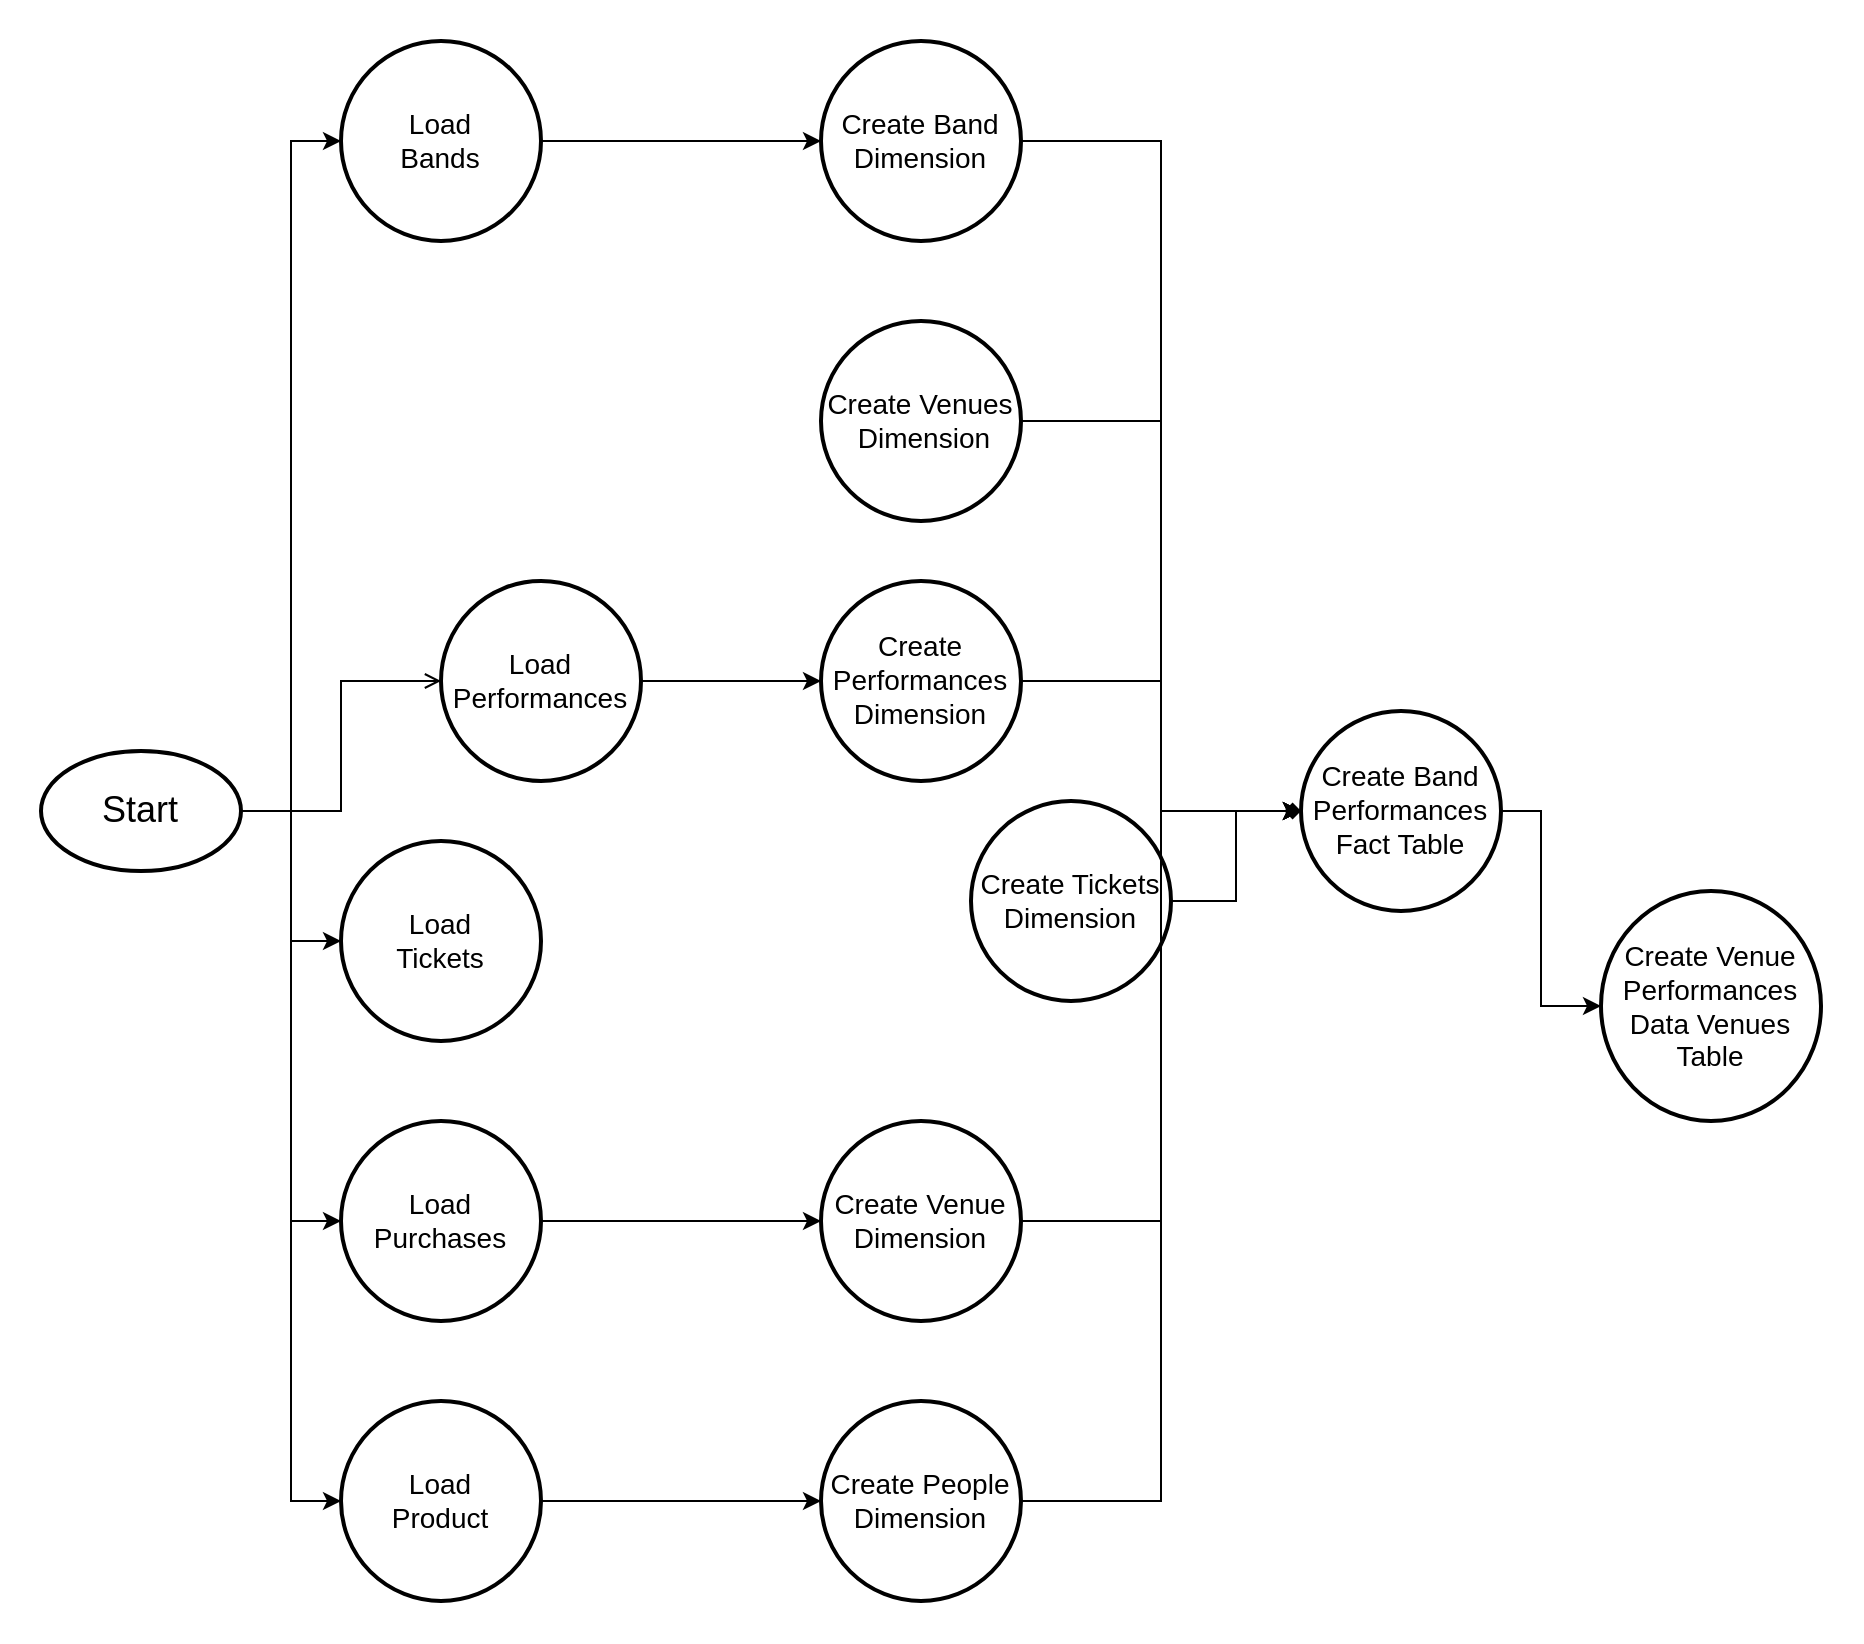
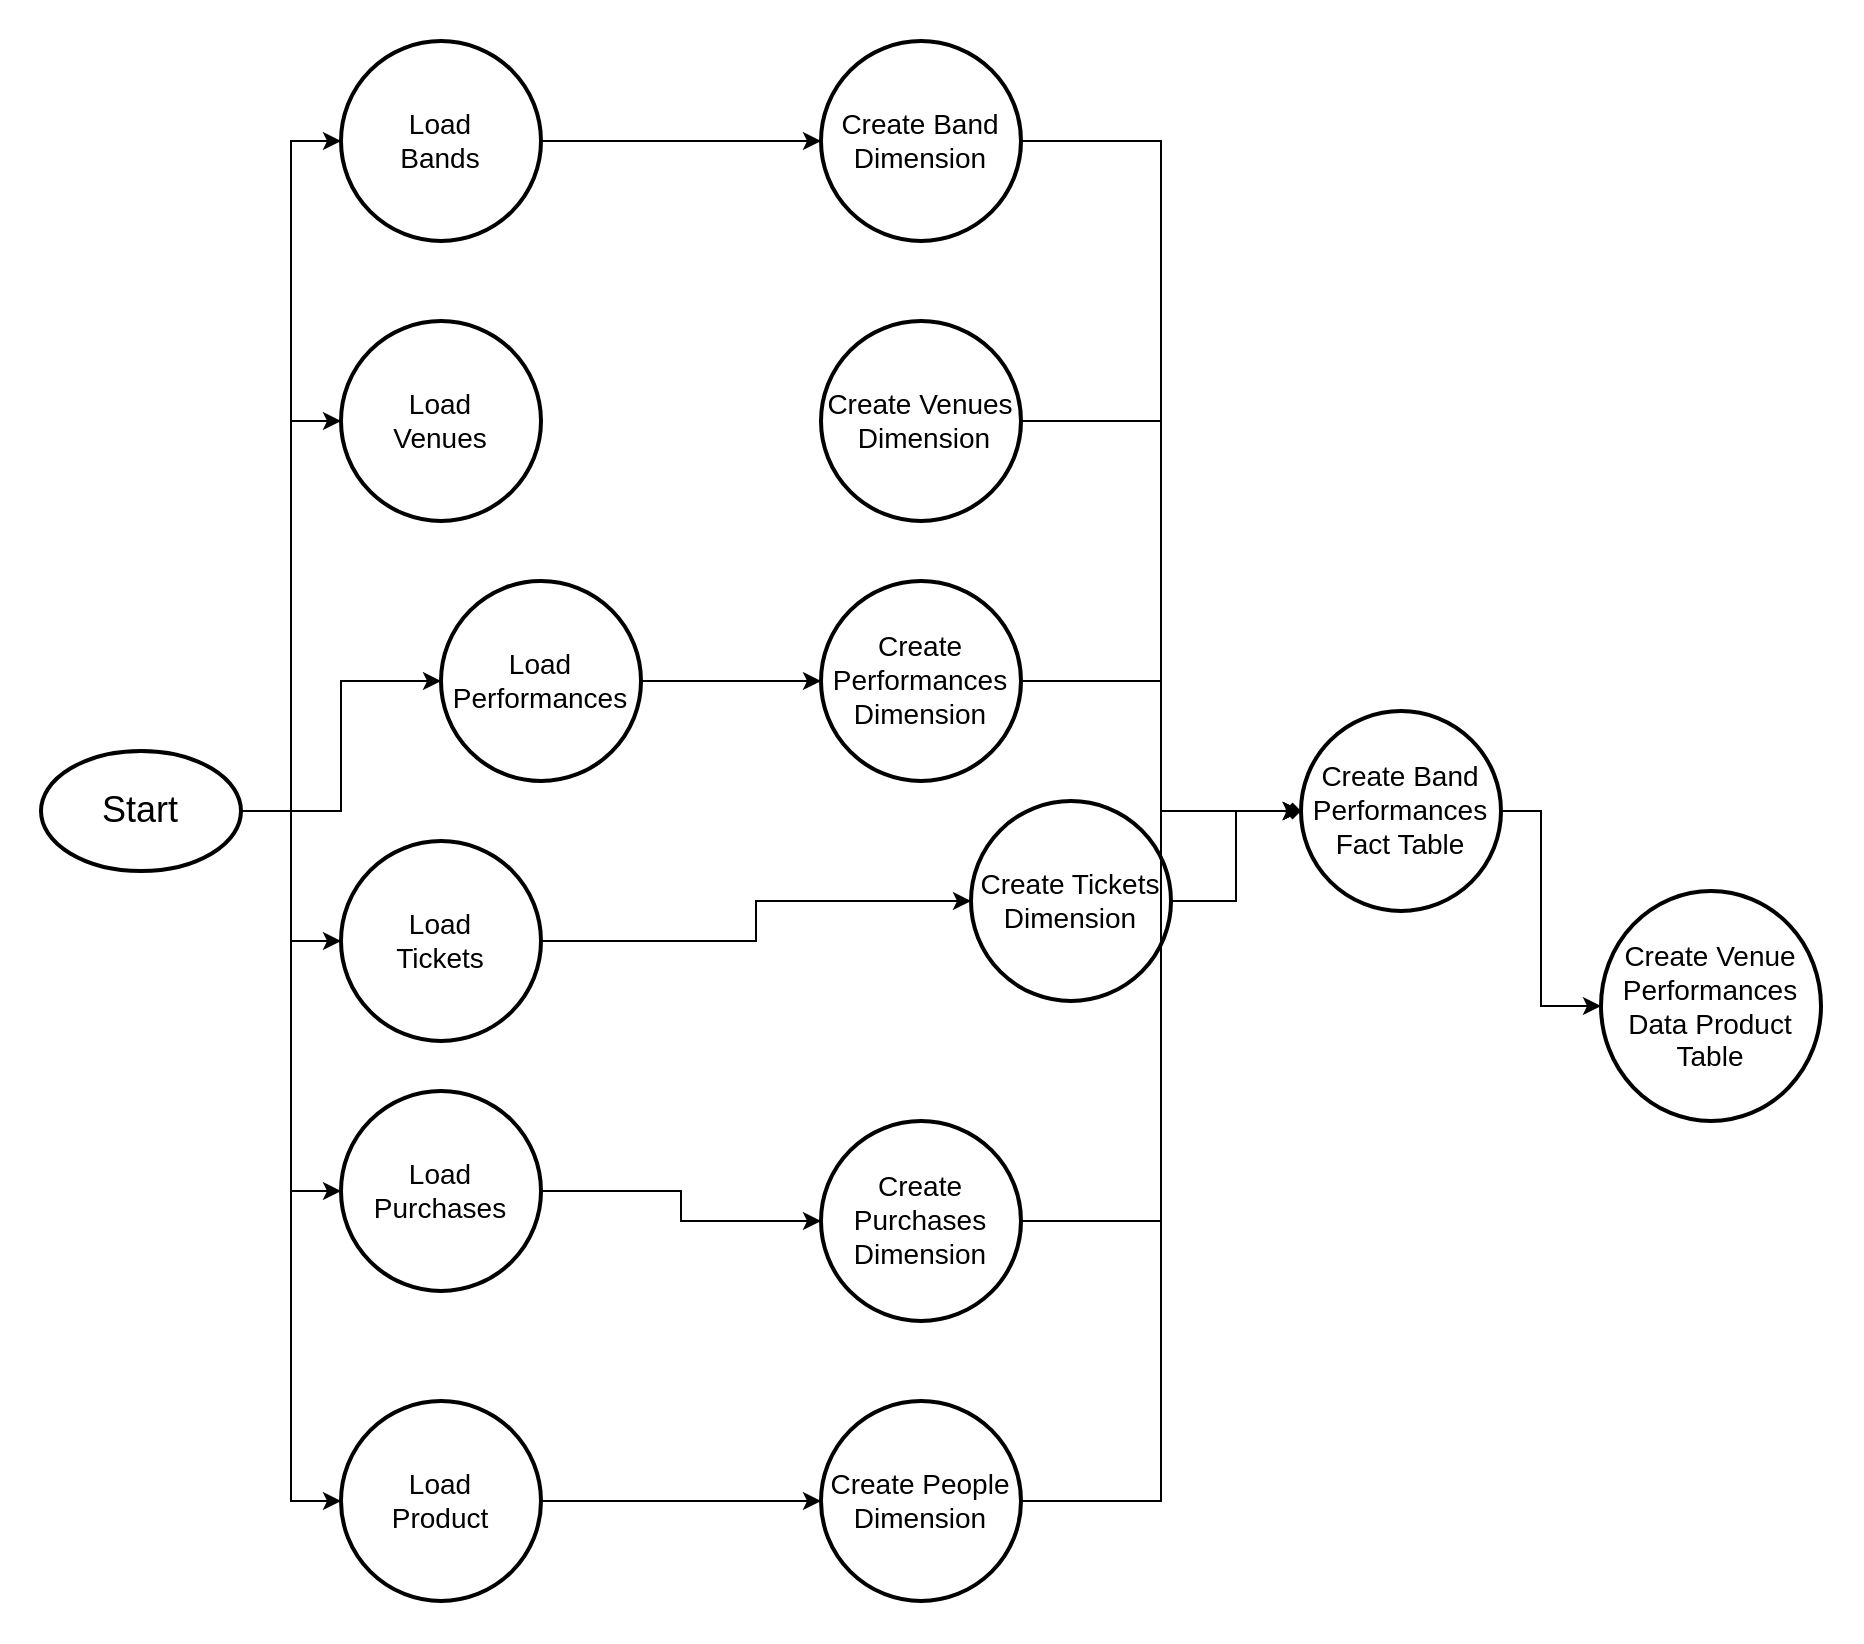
edge "Start" -> "Load Venues": added
node "Load Venues": added
edge "Start" -> "Load Performances": arrowhead open -> classic
edge "Load Tickets" -> "Create Tickets Dimension": added
node "Create Venue Performances Data Venues Table": label "Create Venue Performances Data Venues Table" -> "Create Venue Performances Data Product Table"
node "Load Purchases": moved (441, 1221) -> (441, 1191)
node "Create Venue Dimension": label "Create Venue Dimension" -> "Create Purchases Dimension"
